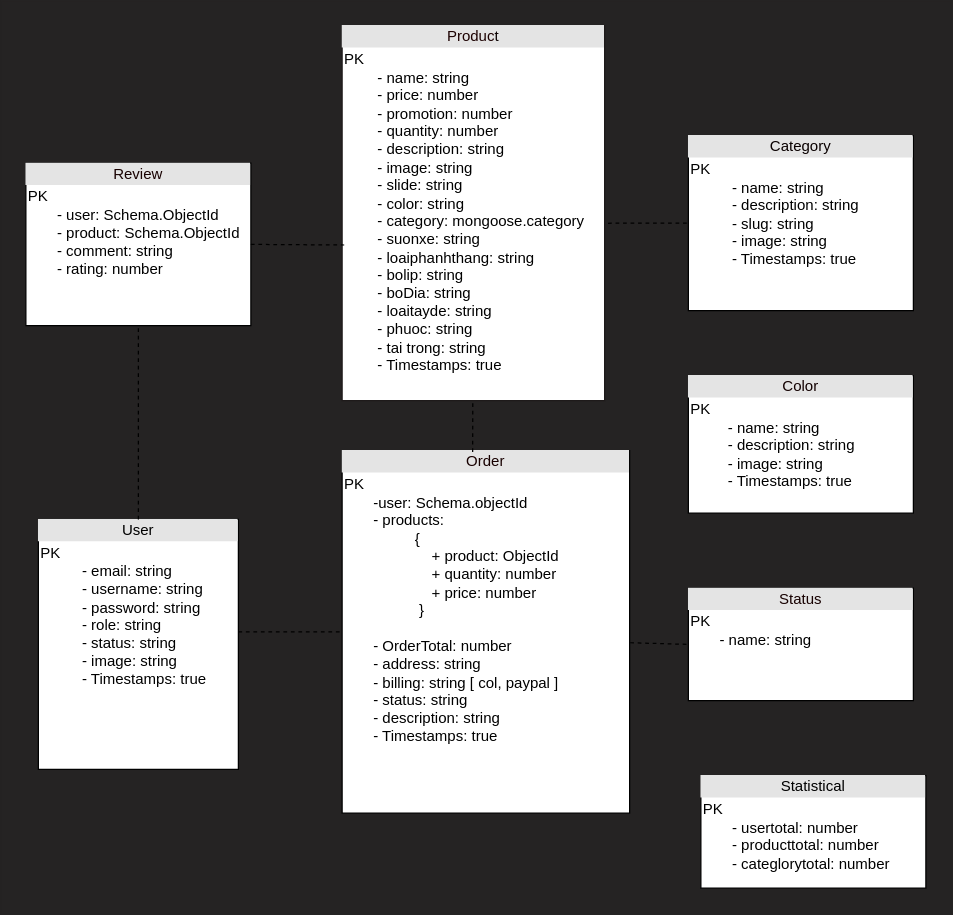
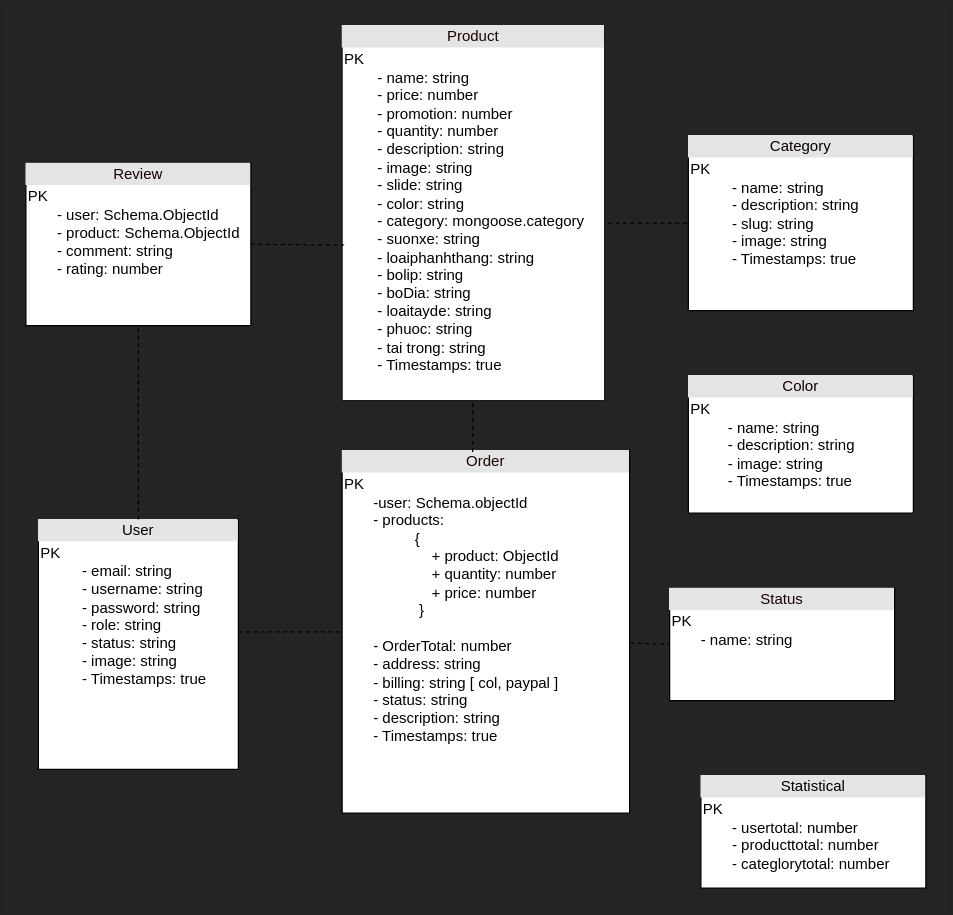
node "Status PK - name: string": moved (801, 644) -> (782, 644)
